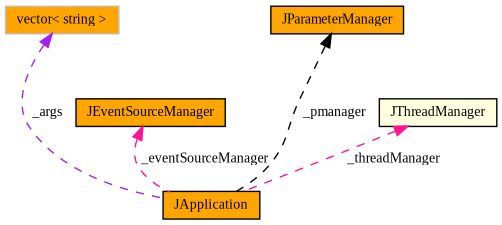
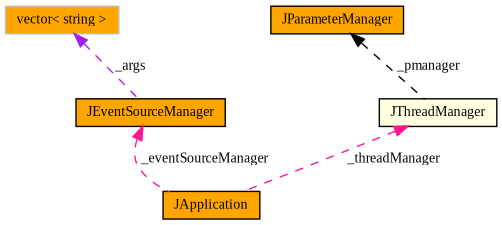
edge "JApplication" -> "JParameterManager": now "JThreadManager" -> "JParameterManager"
edge "JApplication" -> "vector< string >": now "JEventSourceManager" -> "vector< string >"
